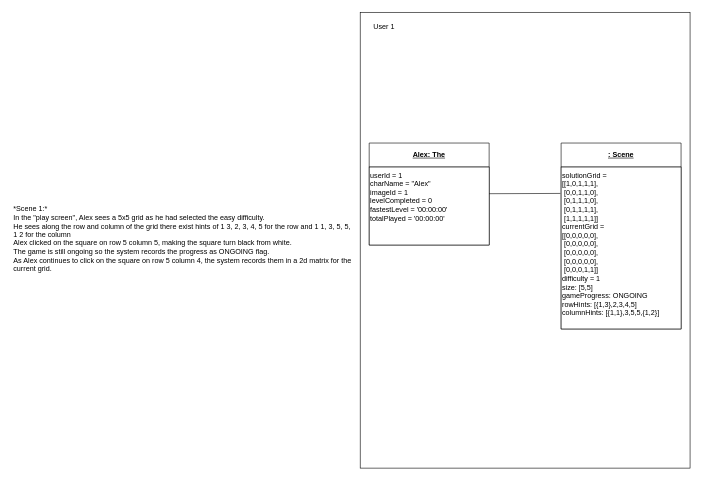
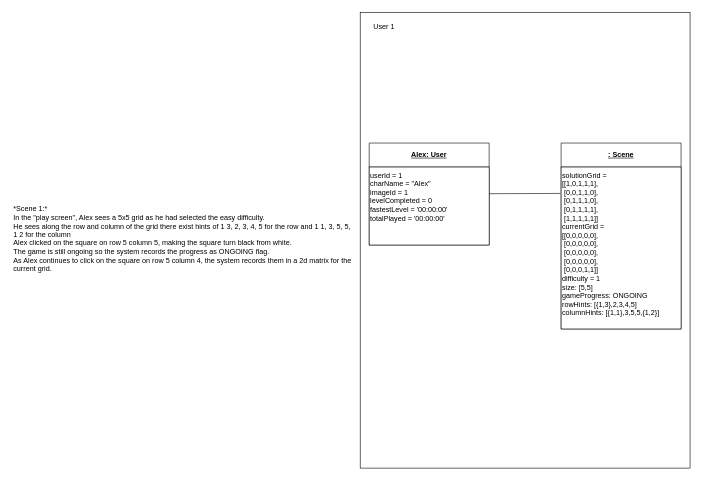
node "Alex: The": label "Alex: The" -> "Alex: User"
